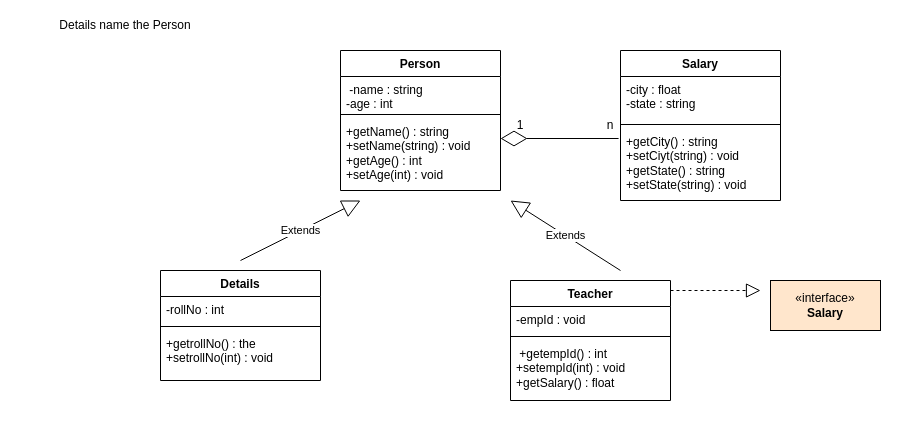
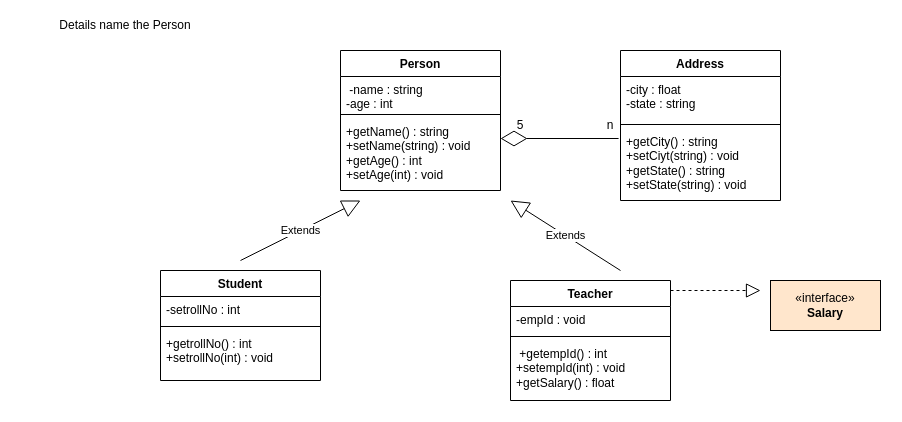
node "Salary": label "Salary" -> "Address"
node "1": label "1" -> "5"
node "Details": label "Details" -> "Student"
node "-rollNo : int": label "-rollNo : int" -> "-setrollNo : int"
node "+getrollNo() : the +setrollNo(int) : void": label "+getrollNo() : the +setrollNo(int) : void" -> "+getrollNo() : int +setrollNo(int) : void"
